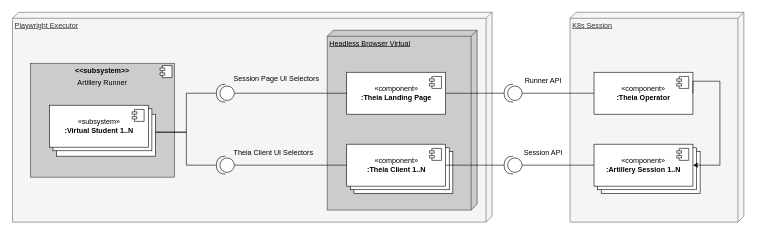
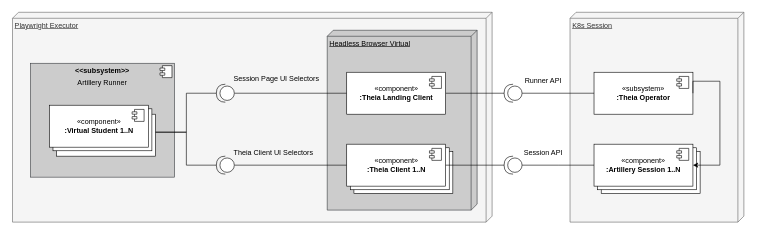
node "«component» :Theia Landing Page": label "«component» :Theia Landing Page" -> "«component» :Theia Landing Client"
node "«component» :Theia Operator": label "«component» :Theia Operator" -> "«subsystem» :Theia Operator"
node "«subsystem» :Virtual Student 1..N": label "«subsystem» :Virtual Student 1..N" -> "«component» :Virtual Student 1..N"
